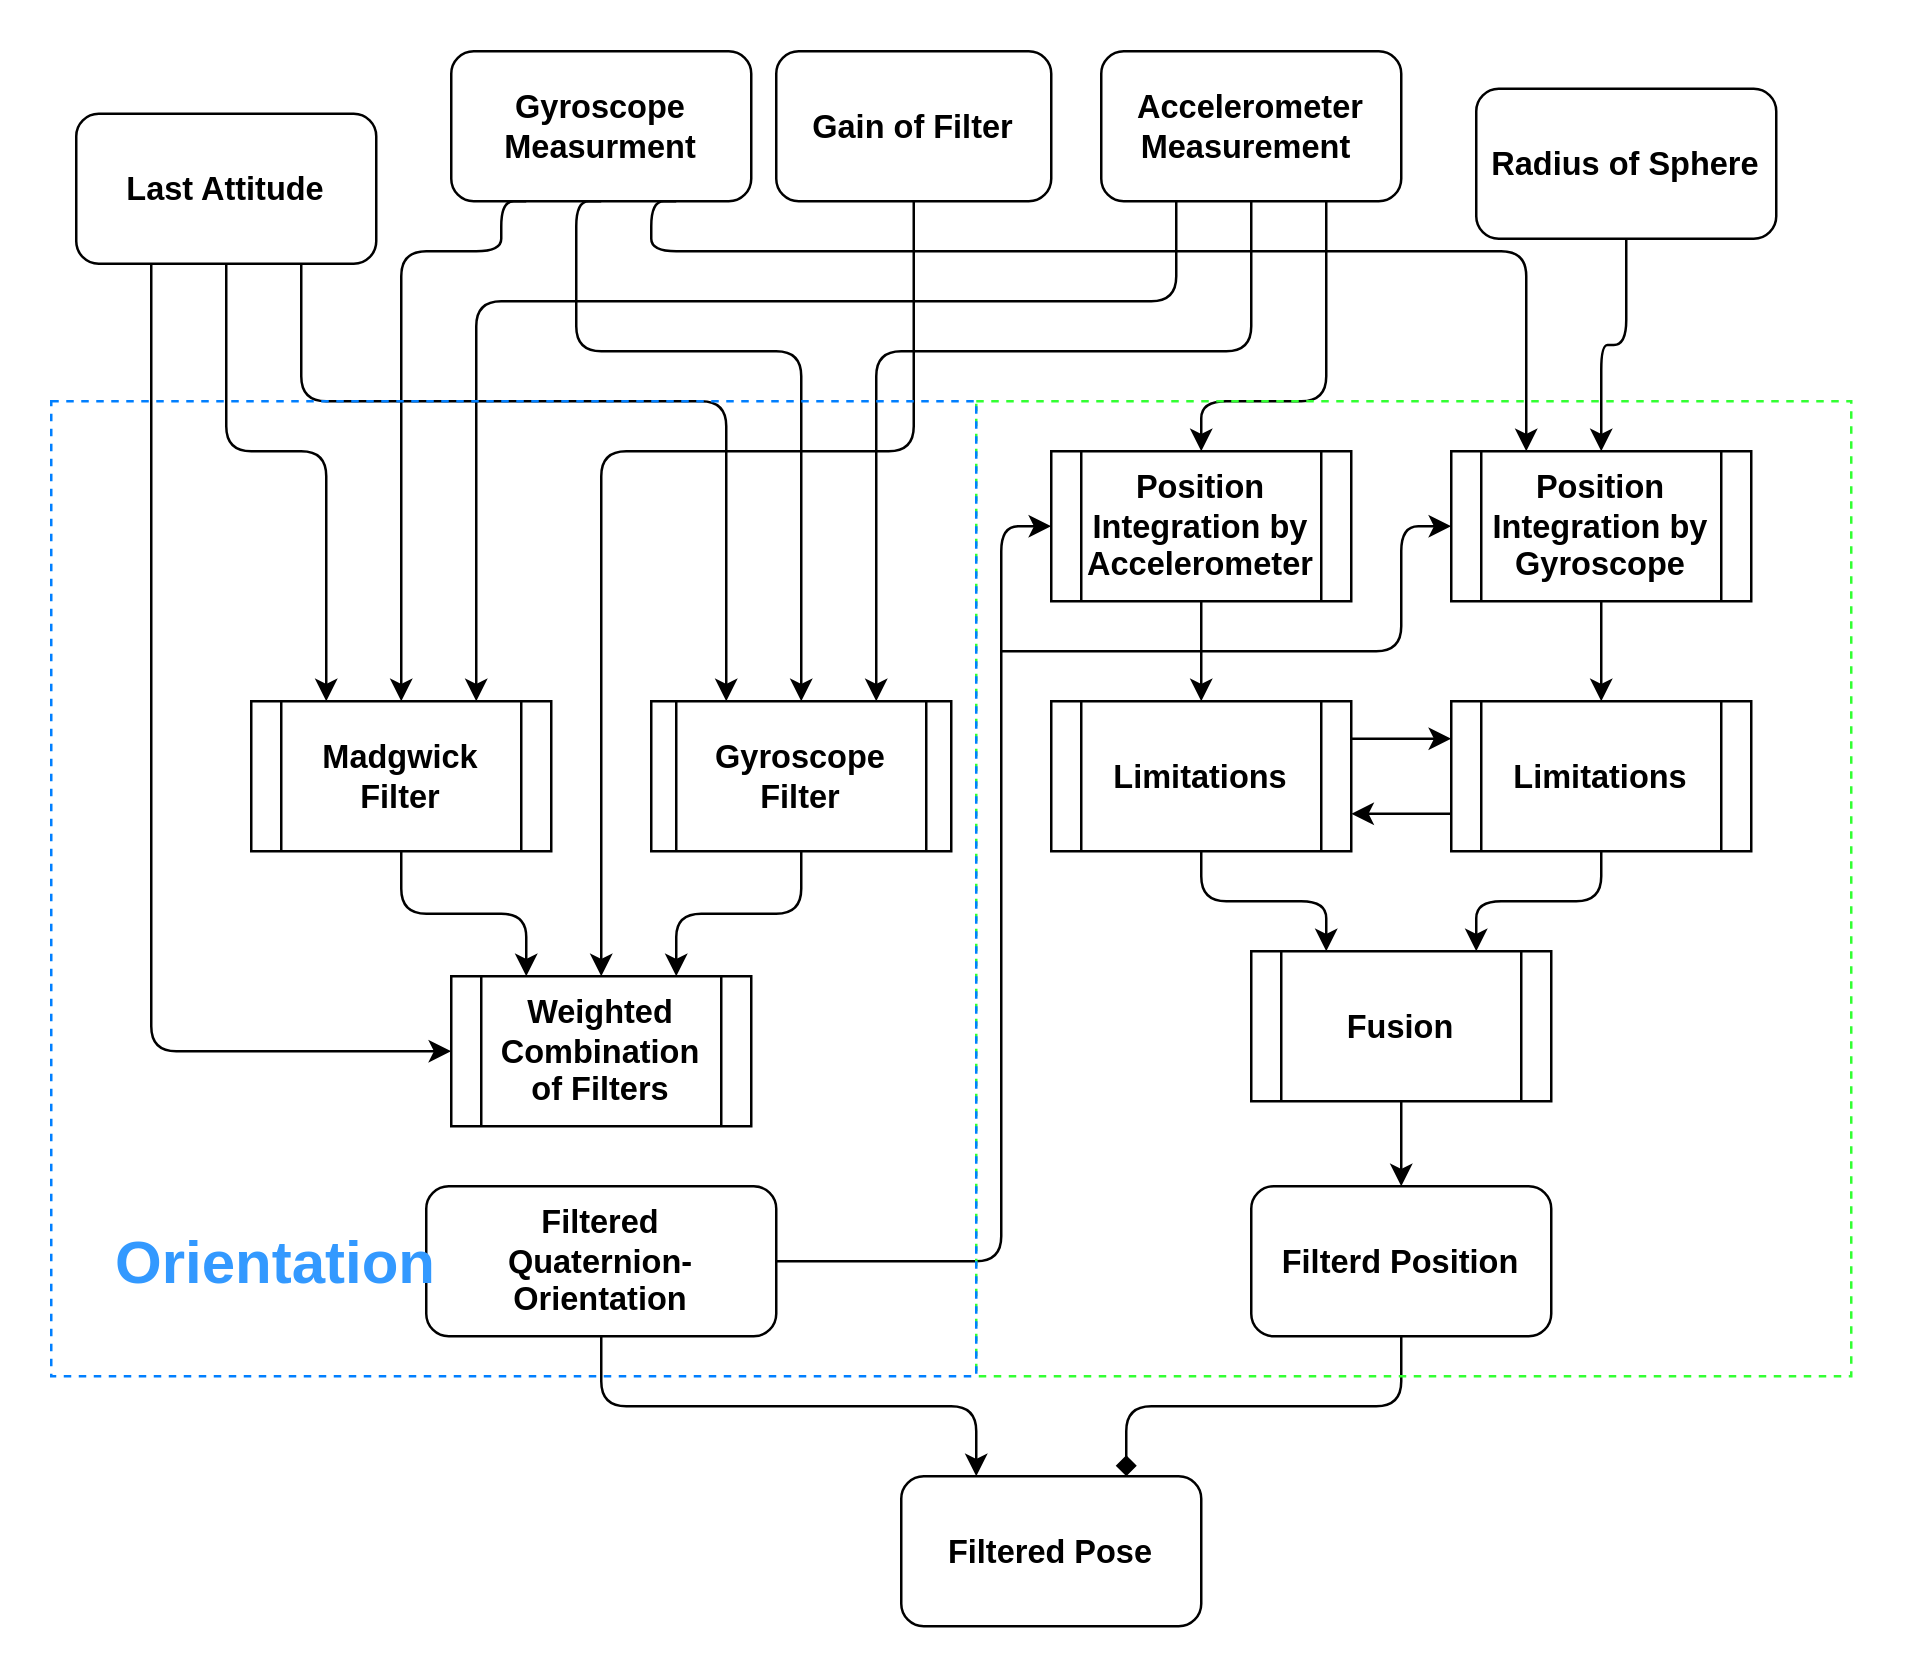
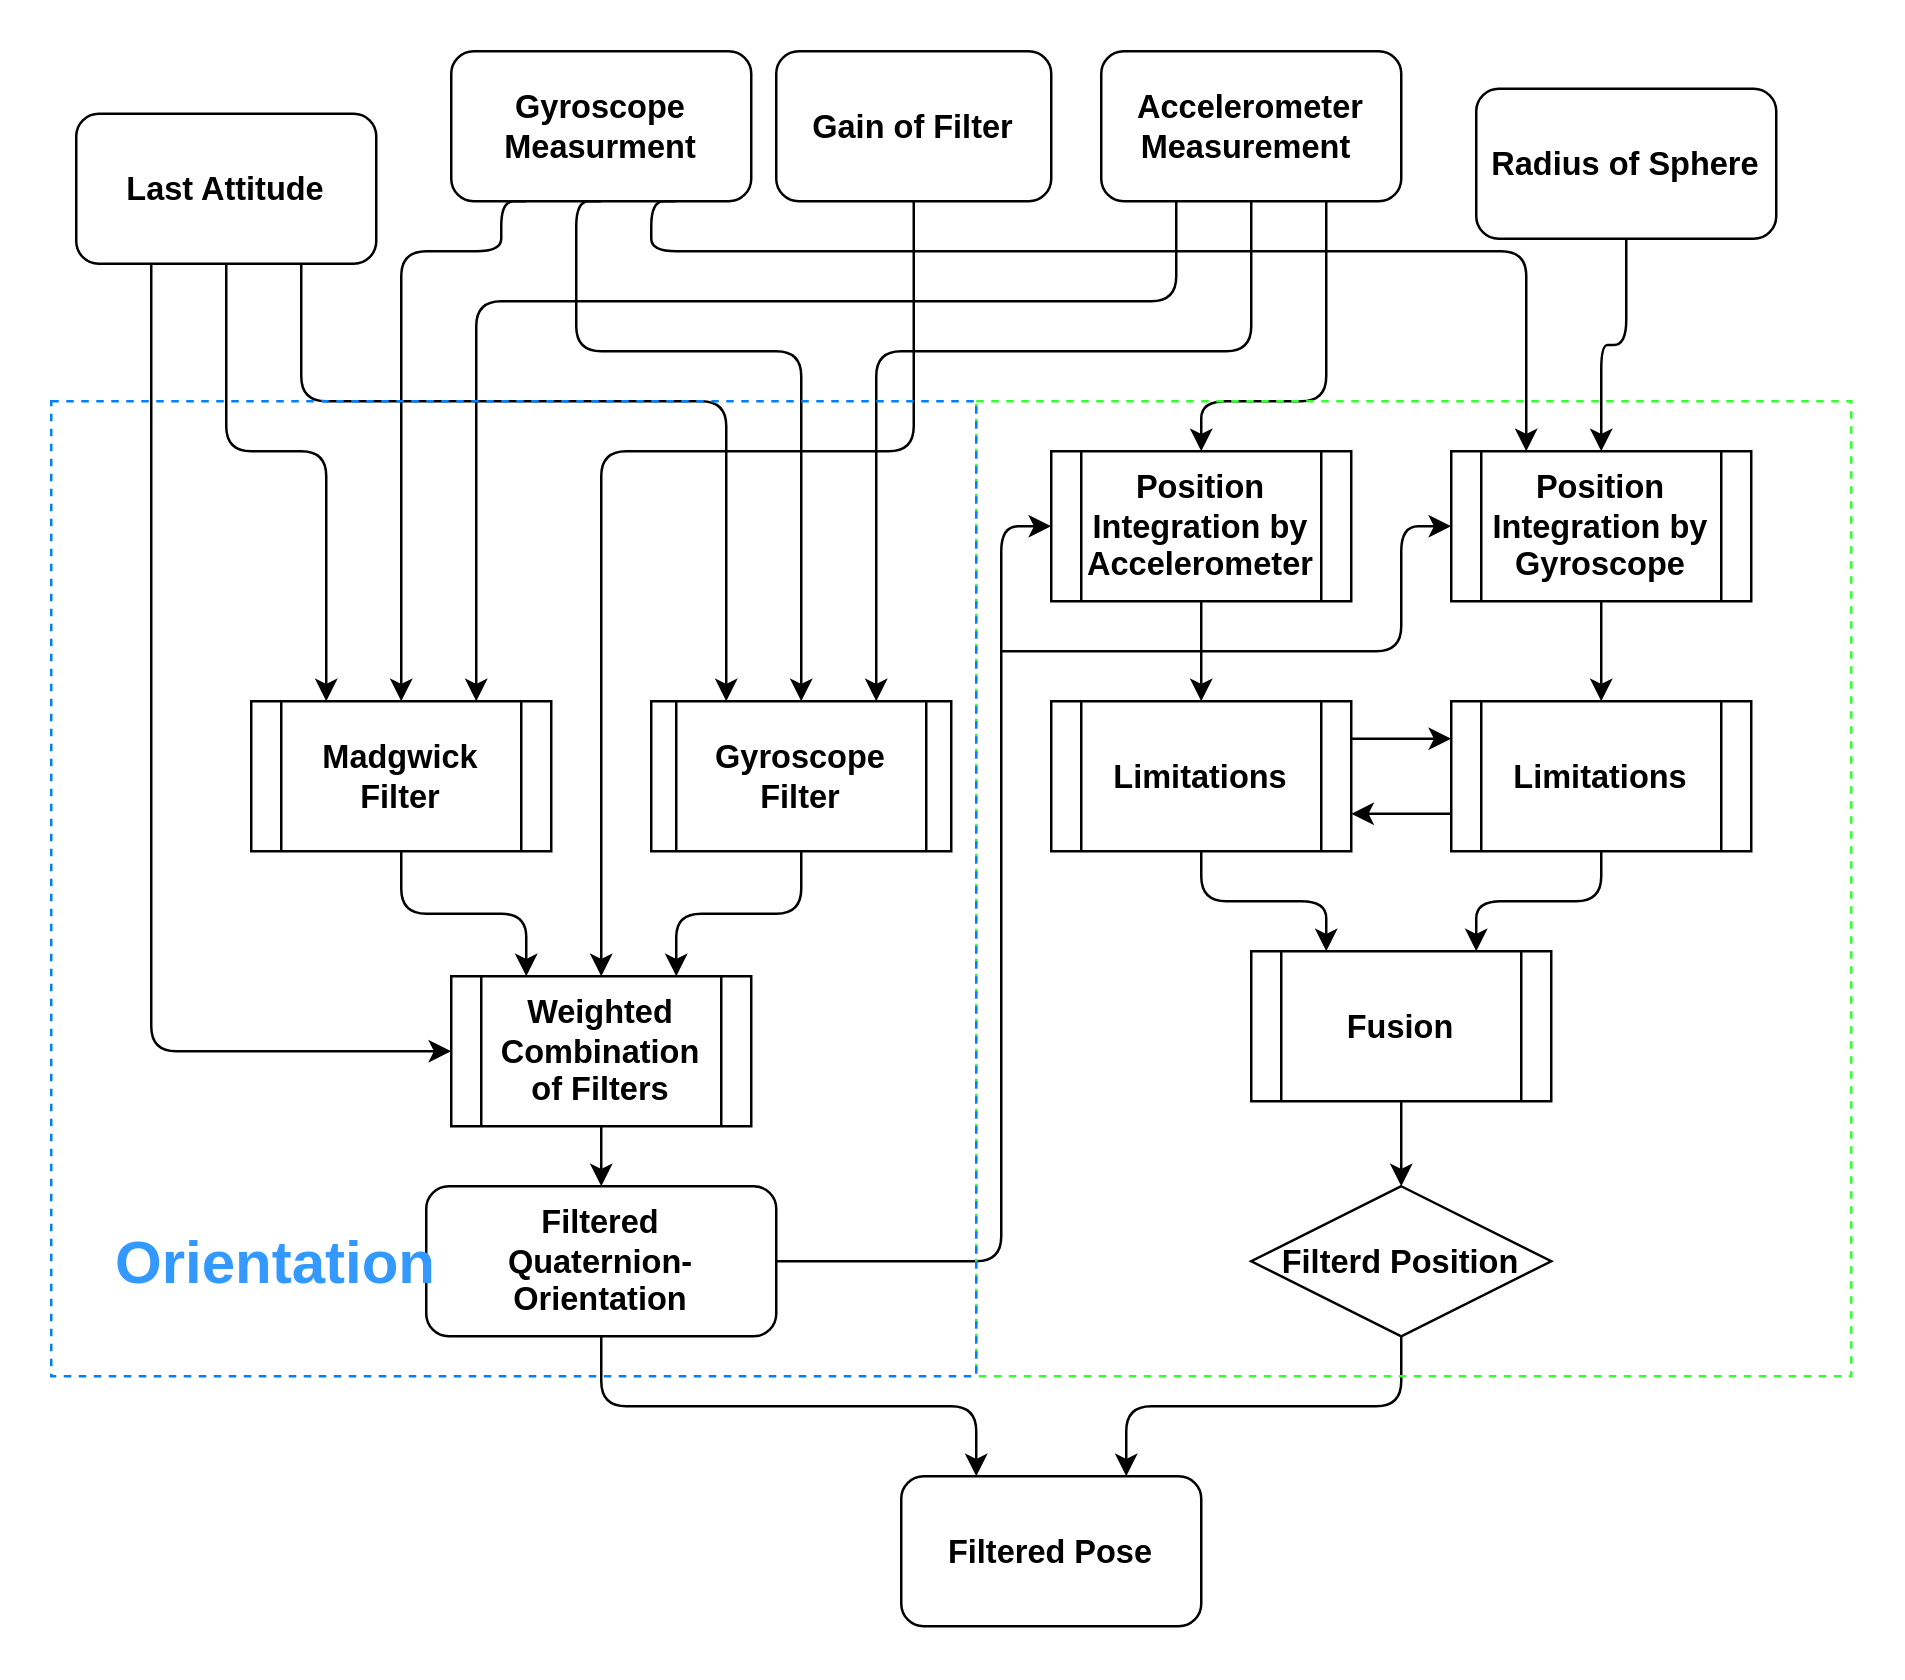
edge "Weighted Combination of Filters" -> "Filtered Quaternion-Orientation": added
node "Filterd Position": shape rounded rectangle -> diamond
edge "Filterd Position" -> "Filtered Pose": arrowhead diamond -> classic
